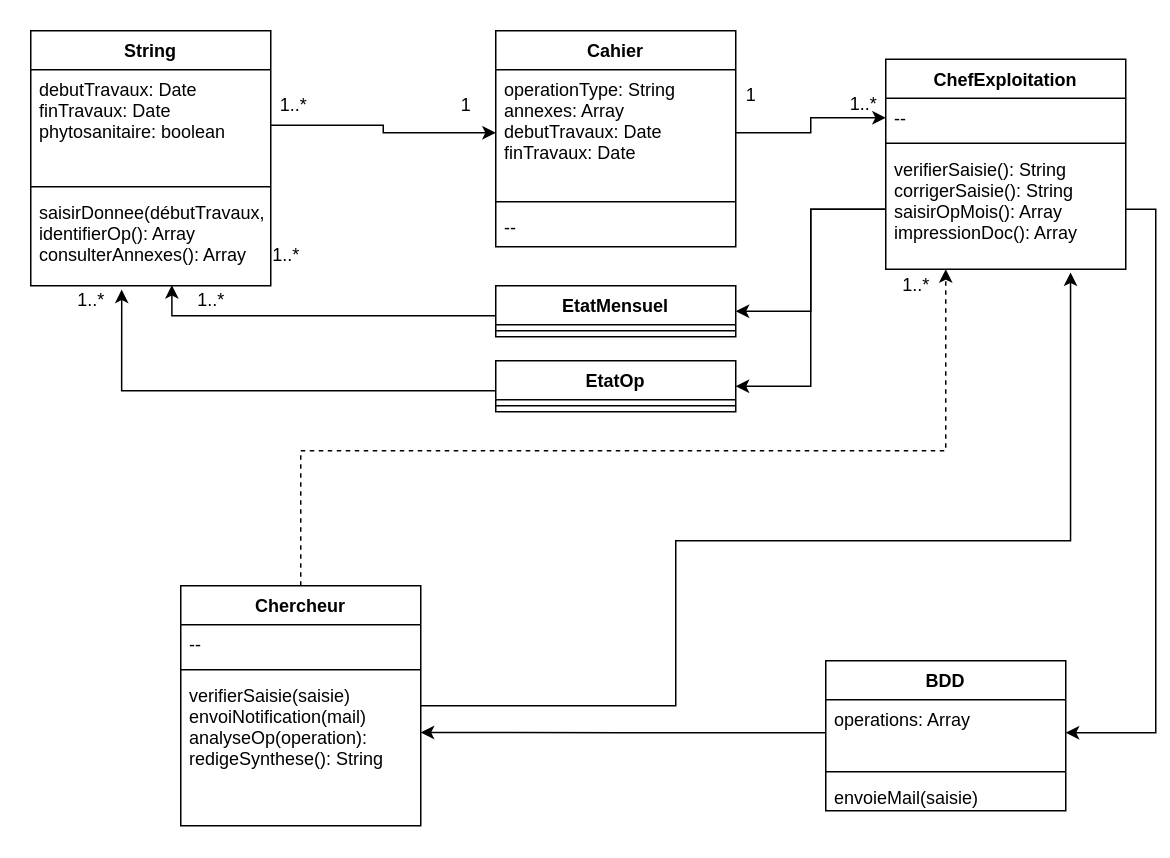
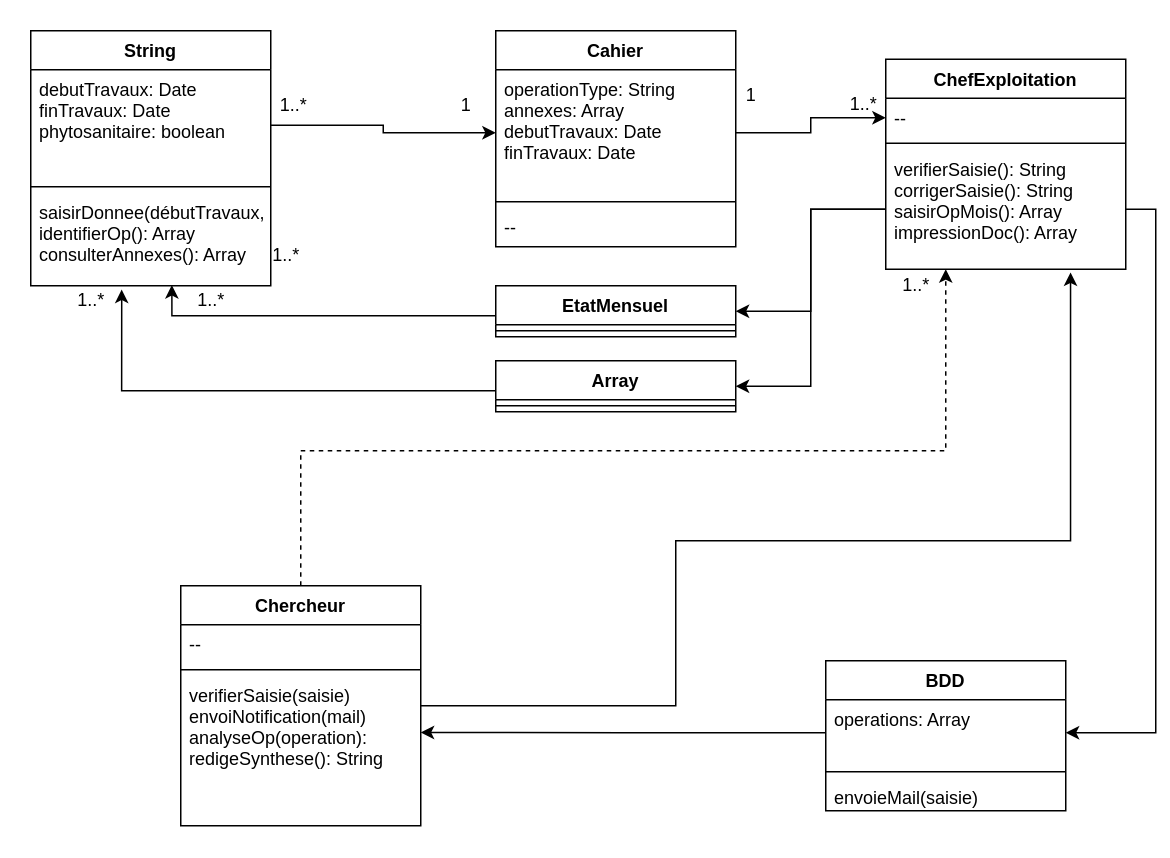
node "EtatOp": label "EtatOp" -> "Array"
